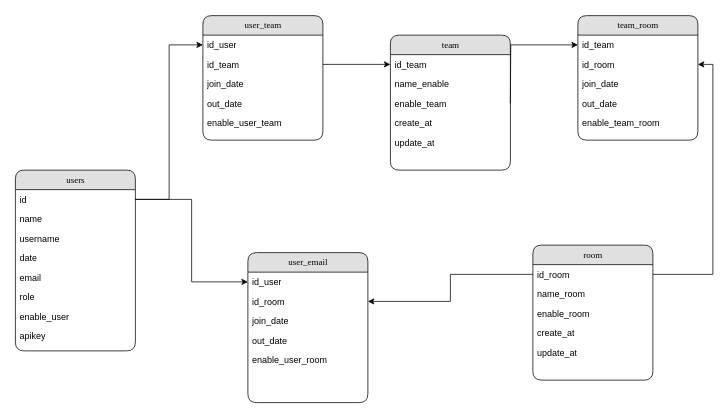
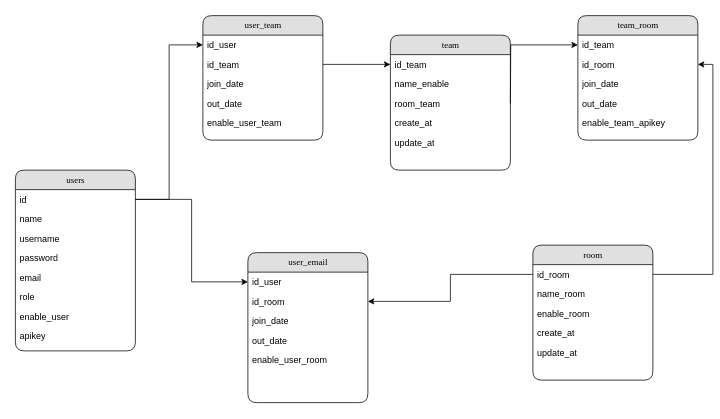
node "enable_team": label "enable_team" -> "room_team"
node "enable_team_room": label "enable_team_room" -> "enable_team_apikey"
node "date": label "date" -> "password"
